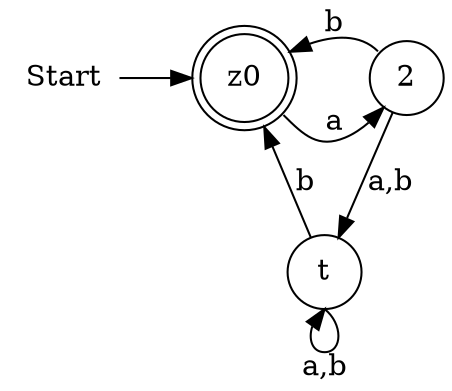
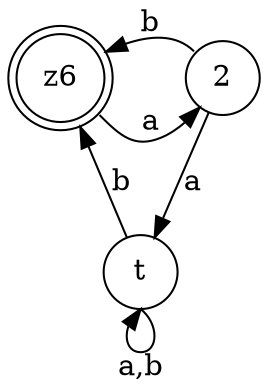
node "Start": removed
node "z0": label "z0" -> "z6"
edge "2" -> "t": label "a,b" -> "a"
